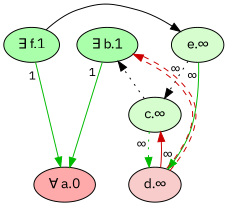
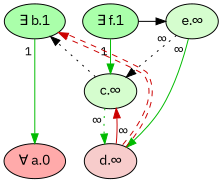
edge "∃ f.1" -> "∀ a.0": now "∃ f.1" -> "c.∞"
